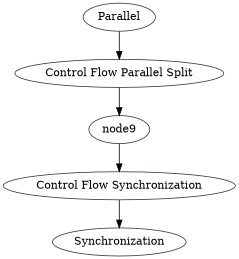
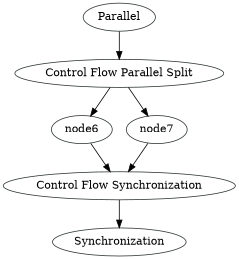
node "node6": added
node "node9": label "node9" -> "node7"
